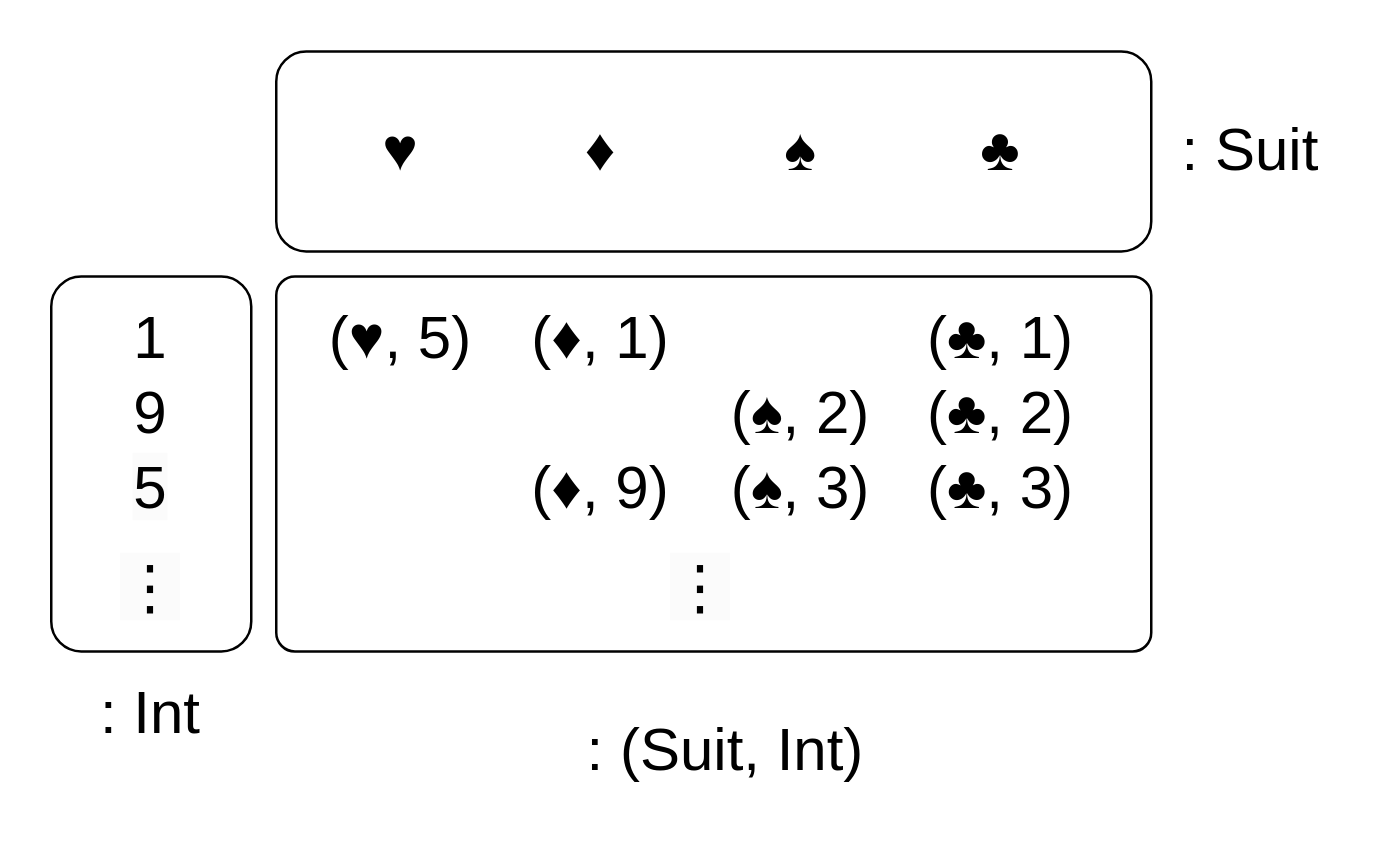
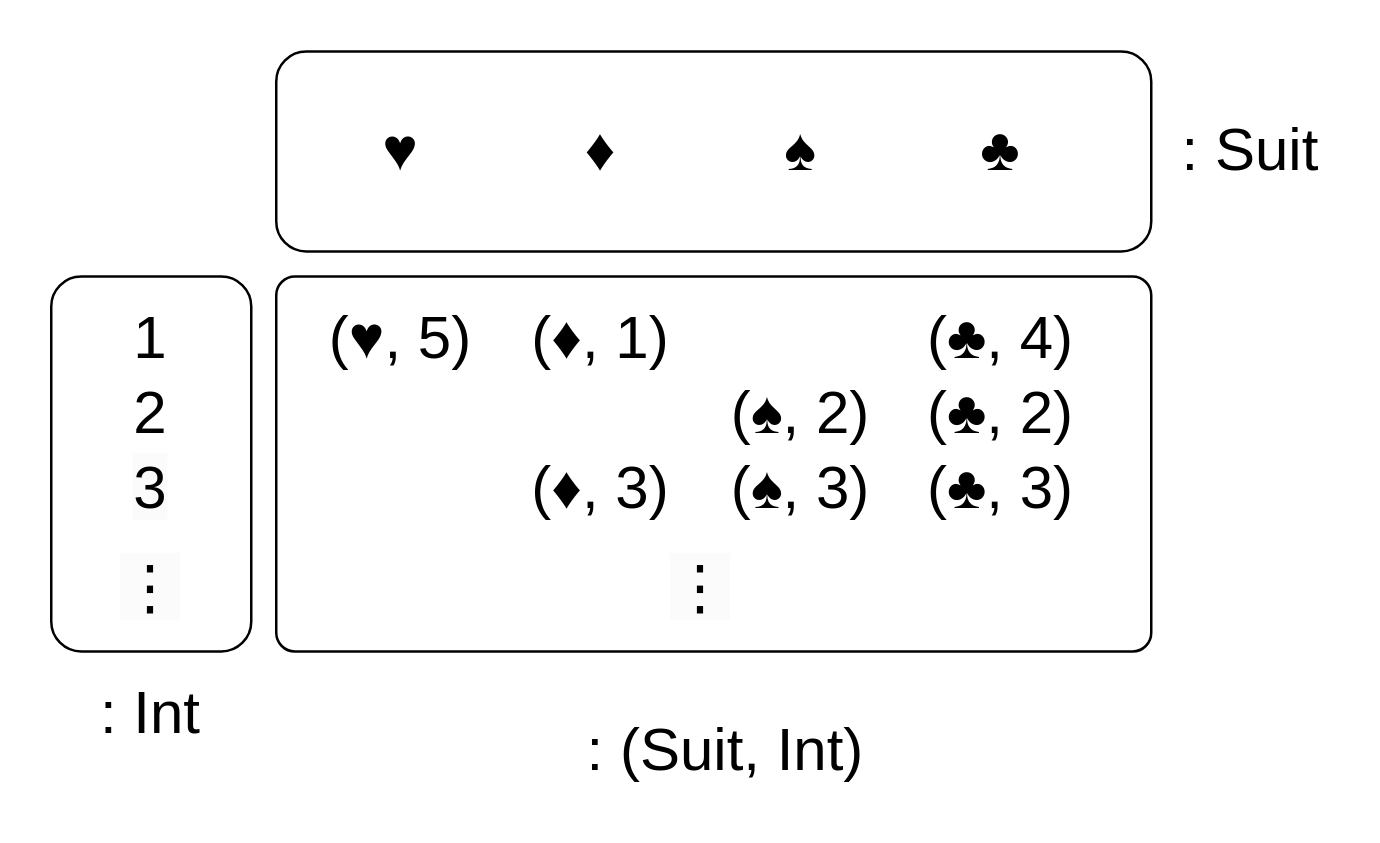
node "(♣️, 1)": label "(♣️, 1)" -> "(♣️, 4)"
node "9": label "9" -> "2"
node "5": label "5" -> "3"
node "(♦️, 9)": label "(♦️, 9)" -> "(♦️, 3)"
